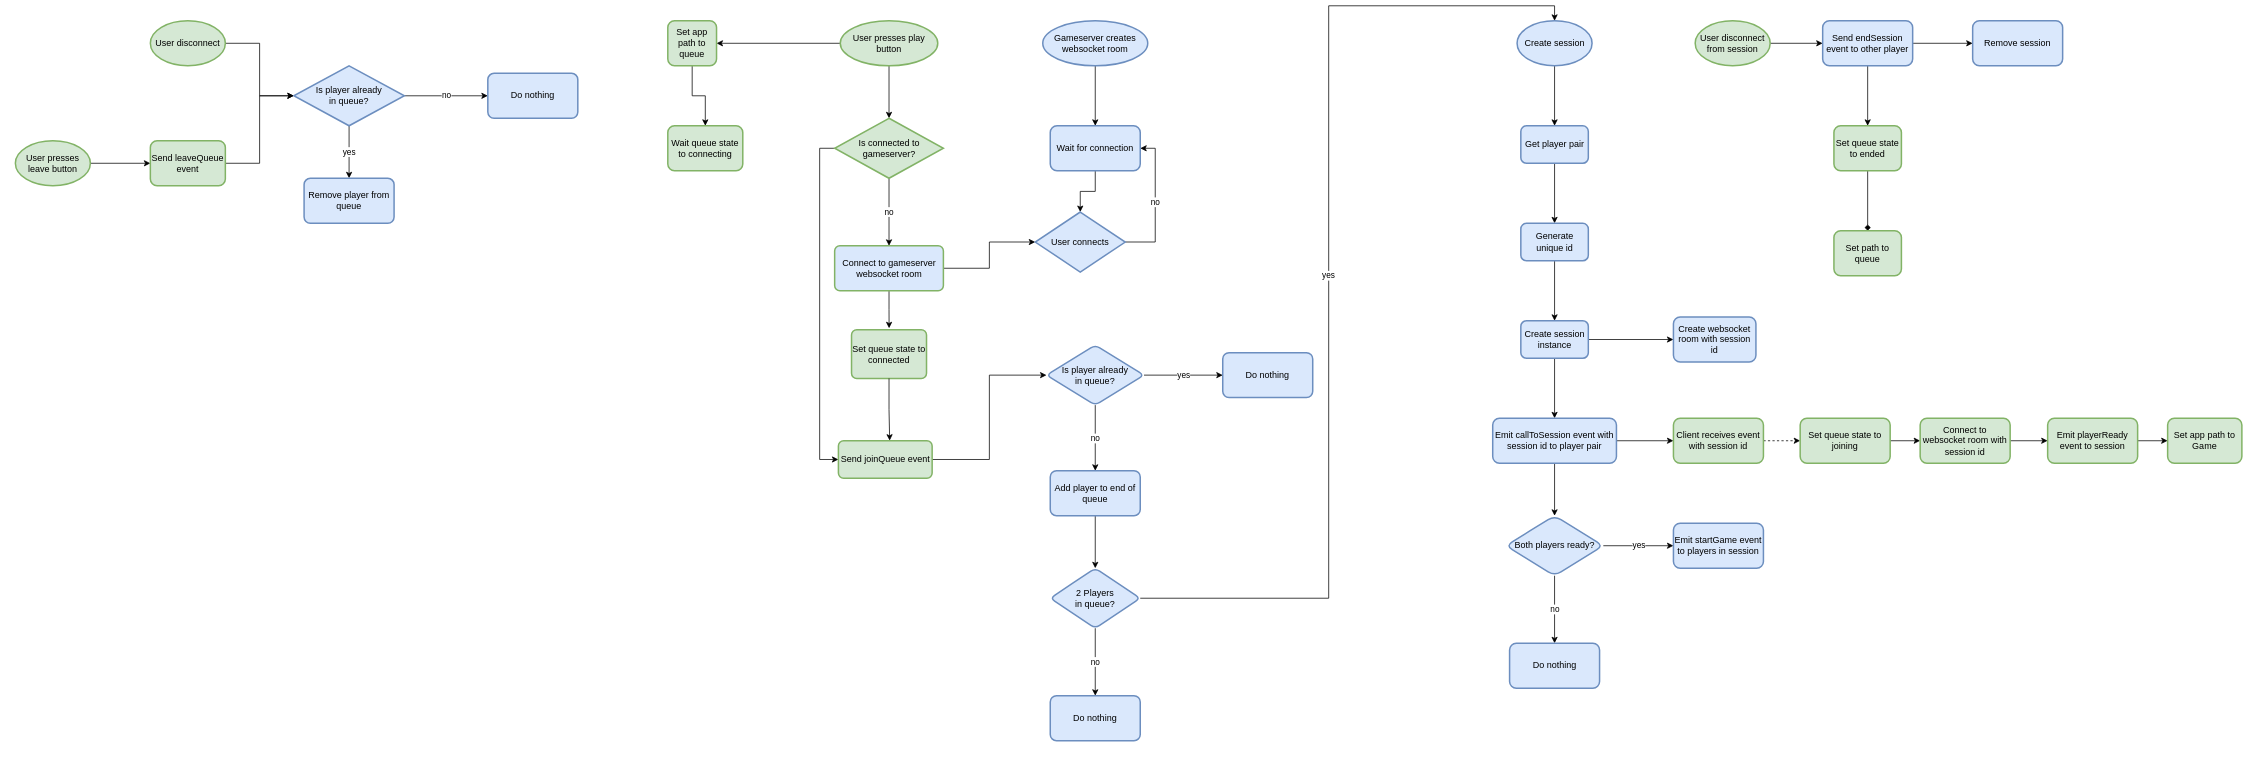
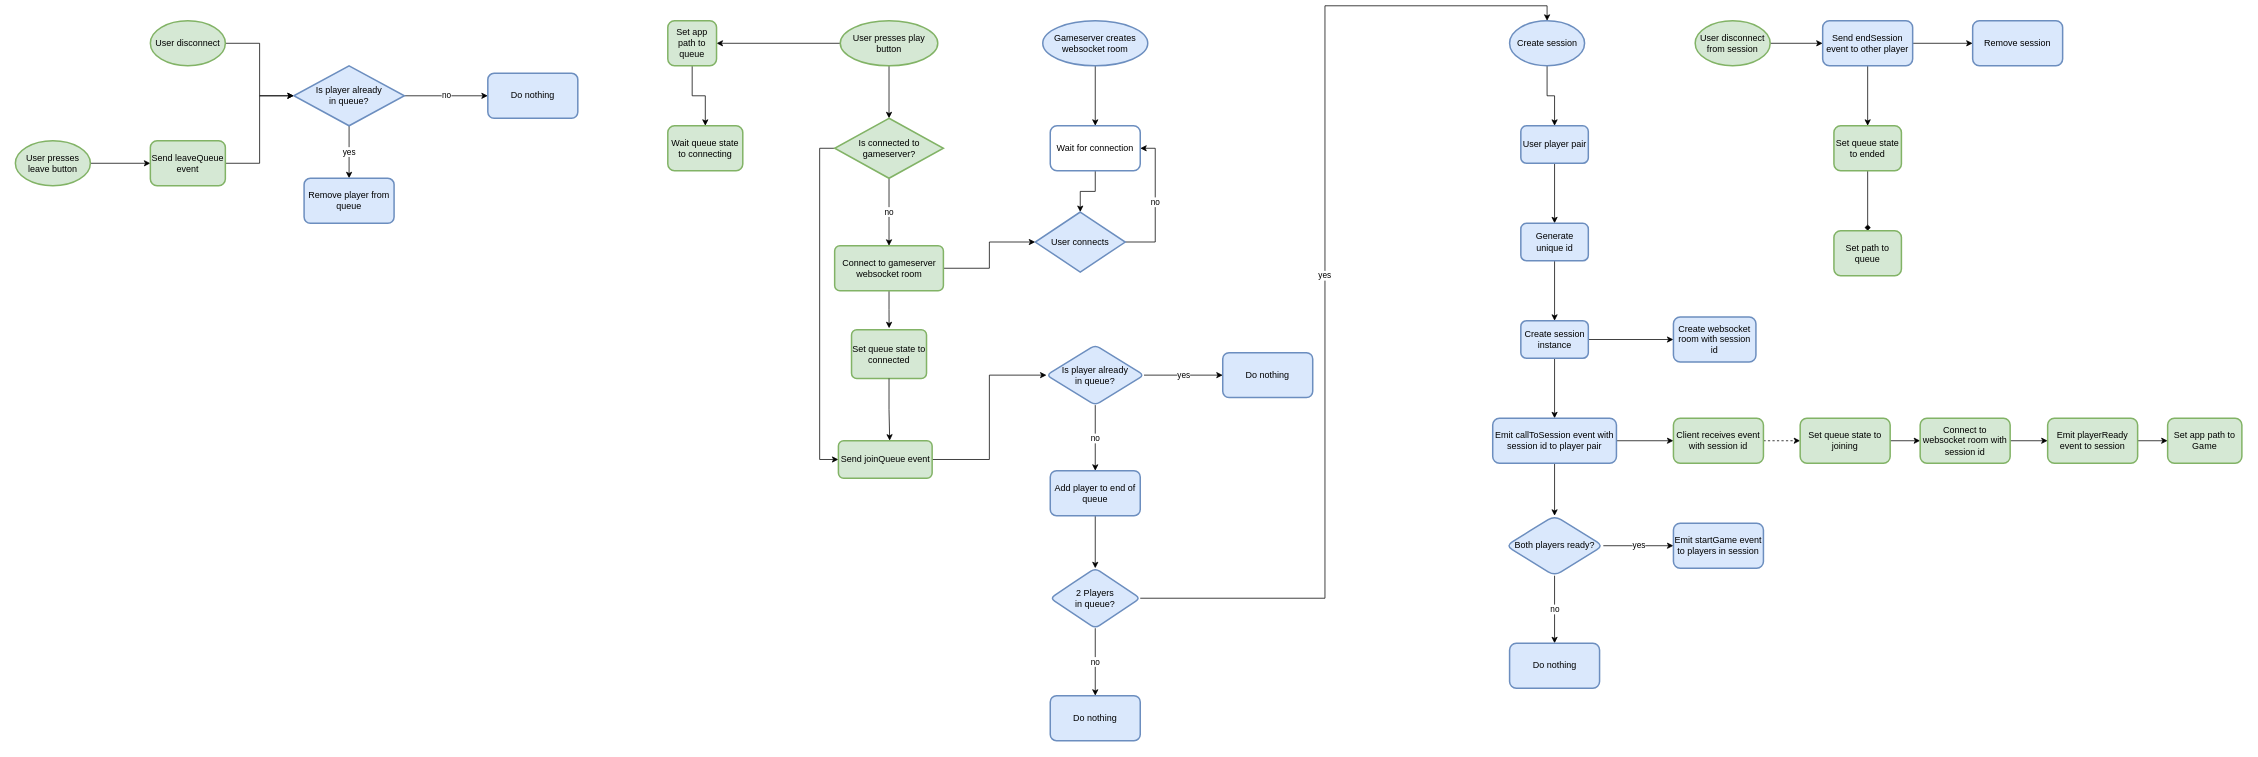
node "Create session": moved (1555, 43) -> (1547, 43)
node "Get player pair": label "Get player pair" -> "User player pair"
node "Wait for connection": fillcolor #dae8fc -> #ffffff
node "Connect to gameserver websocket room": fillcolor #dae8fc -> #d5e8d4
